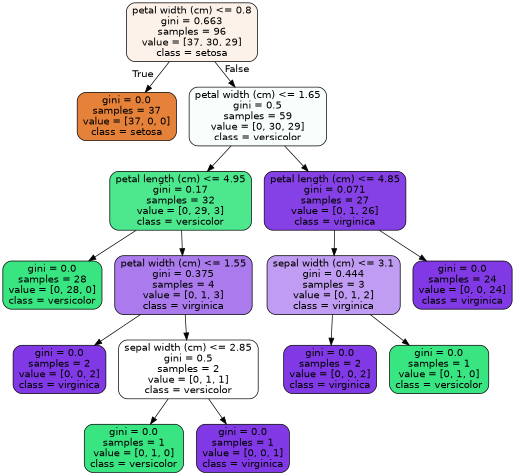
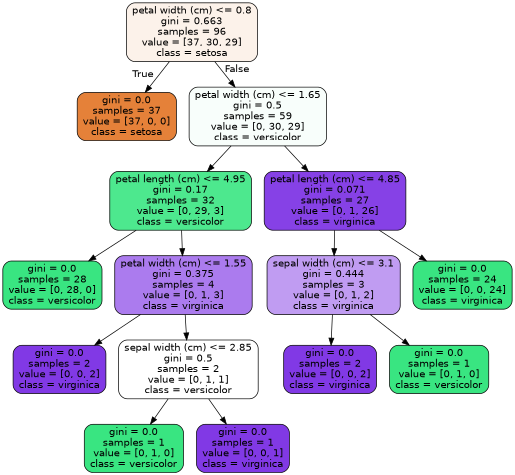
node "gini = 0.0 samples = 24 value = [0, 0, 24] class = virginica": fillcolor #8139e5 -> #39e581
